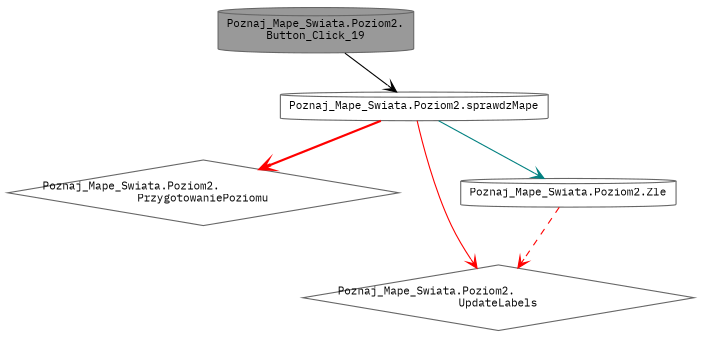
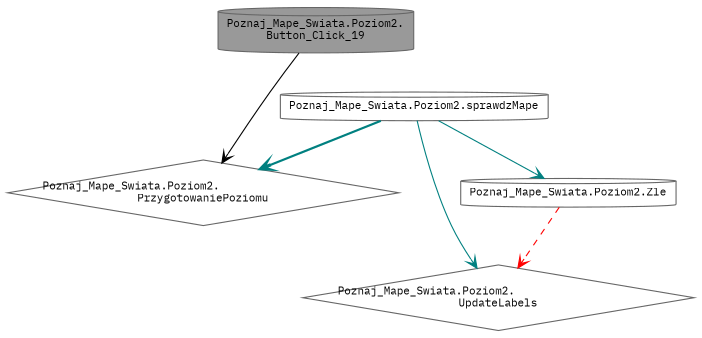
edge "Poznaj_Mape_Swiata.Poziom2. Button_Click_19" -> "Poznaj_Mape_Swiata.Poziom2.sprawdzMape": now "Poznaj_Mape_Swiata.Poziom2. Button_Click_19" -> "Poznaj_Mape_Swiata.Poziom2. PrzygotowaniePoziomu"
edge "Poznaj_Mape_Swiata.Poziom2.sprawdzMape" -> "Poznaj_Mape_Swiata.Poziom2. PrzygotowaniePoziomu": color red -> teal
edge "Poznaj_Mape_Swiata.Poziom2.sprawdzMape" -> "Poznaj_Mape_Swiata.Poziom2. UpdateLabels": color red -> teal
